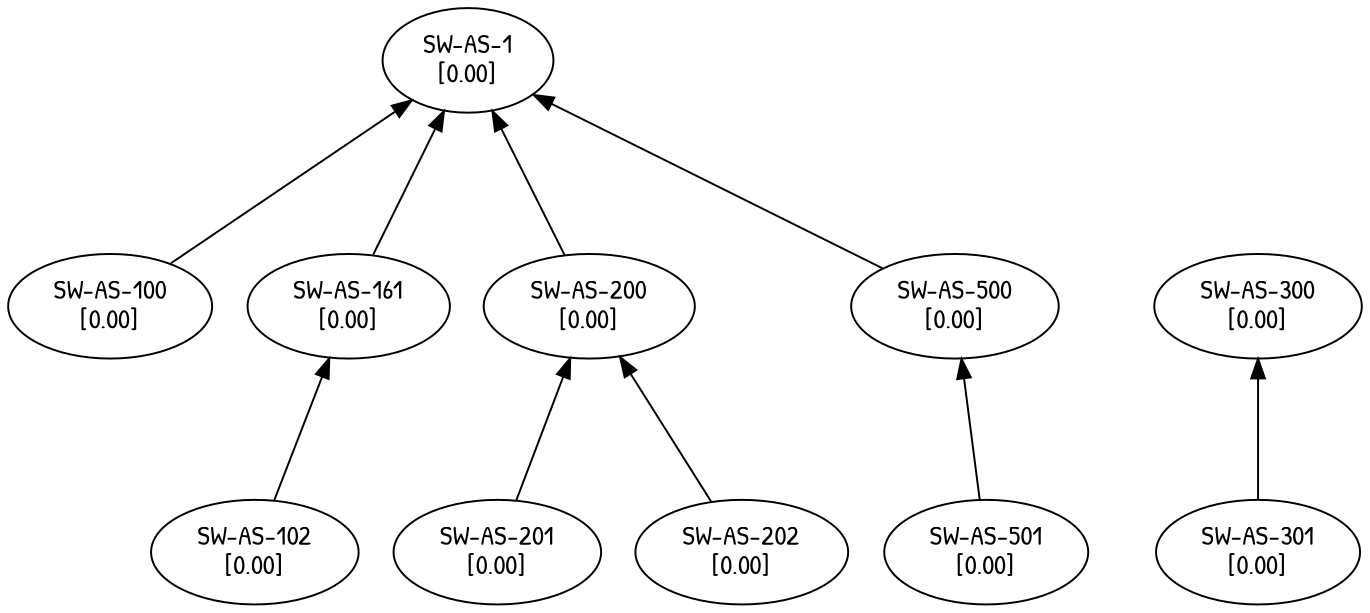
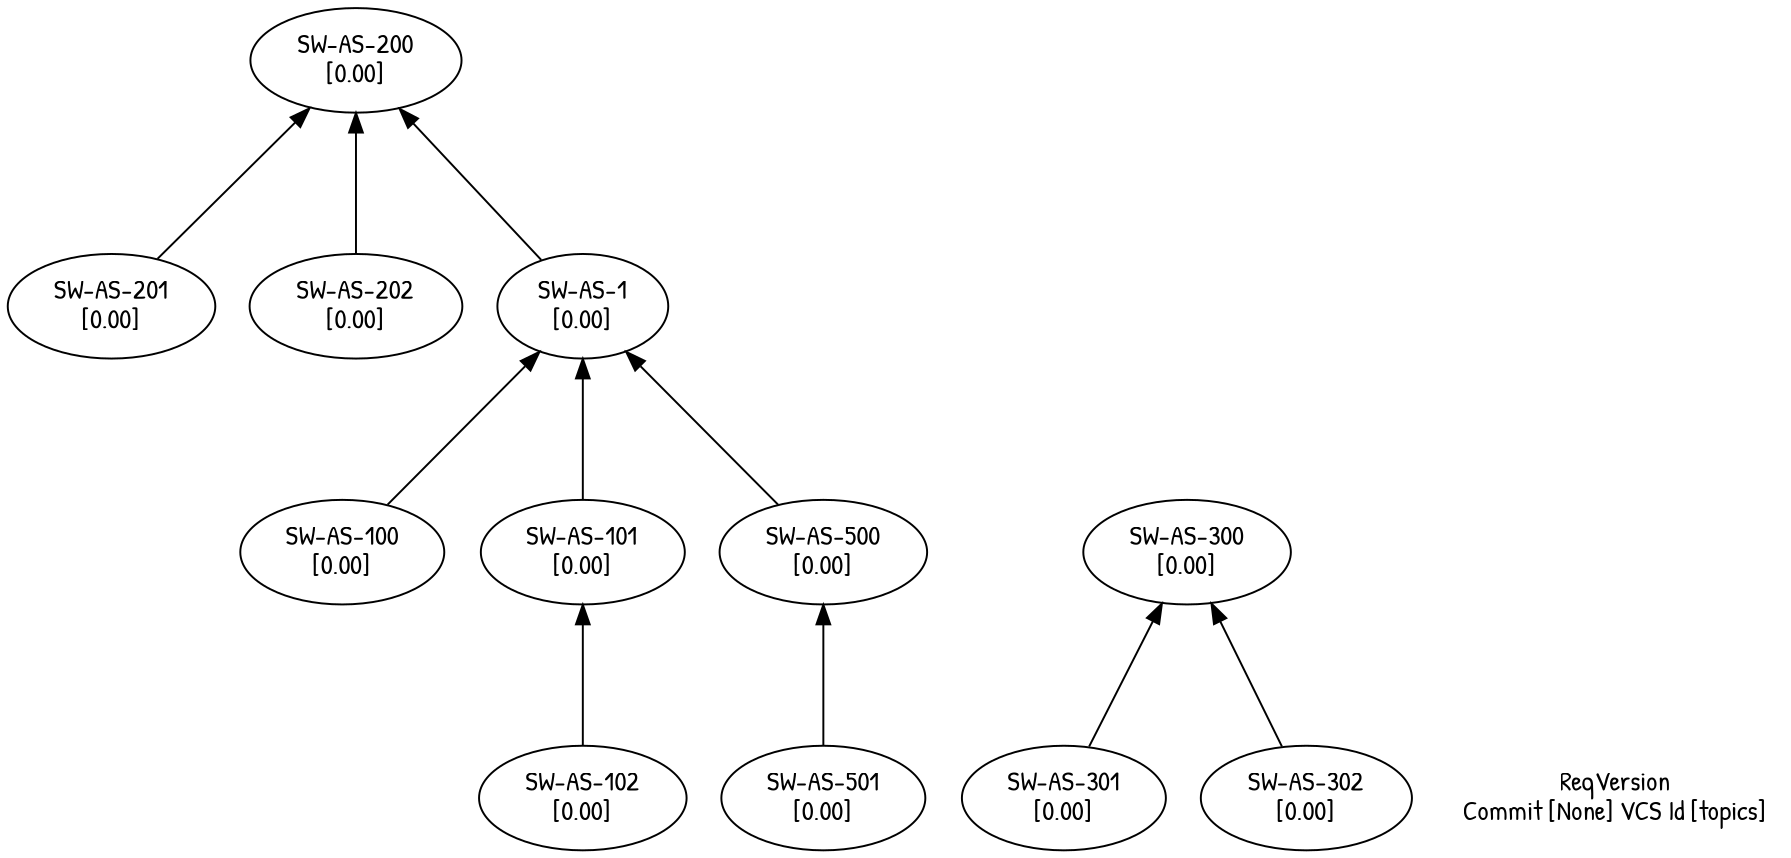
edge "SW-AS-200 [0.00]" -> "SW-AS-1 [0.00]": reversed
node "SW-AS-161 [0.00]": label "SW-AS-161 [0.00]" -> "SW-AS-101 [0.00]"
node "SW-AS-302 [0.00]": added
node "ReqVersion Commit [None] VCS Id [topics]": added
